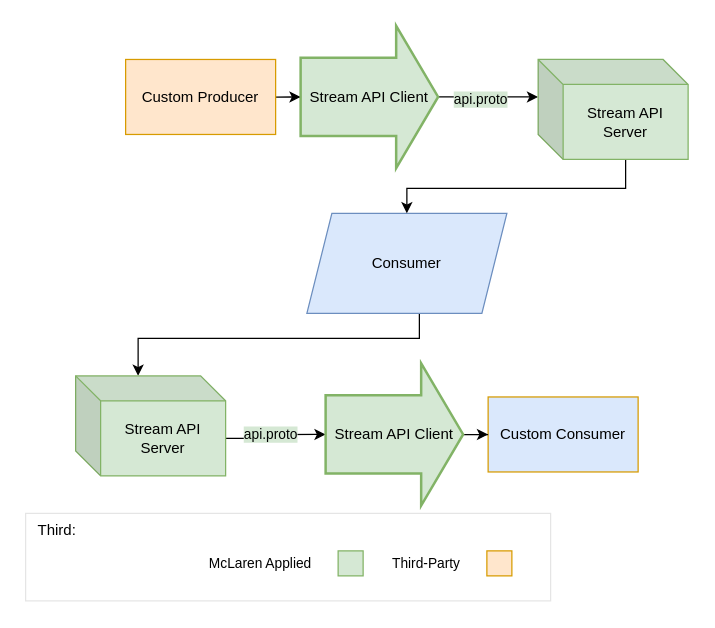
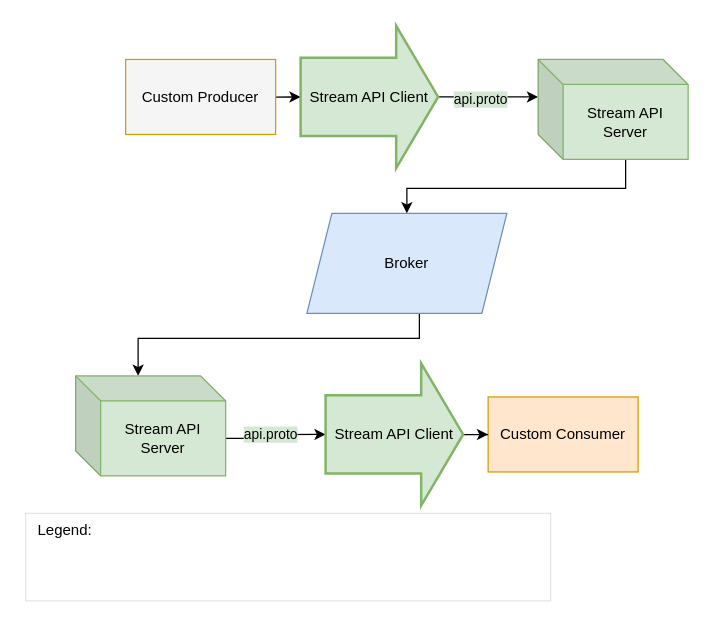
node "Custom Producer": fillcolor #ffe6cc -> #f5f5f5
node "Consumer": label "Consumer" -> "Broker"
node "Custom Consumer": fillcolor #dae8fc -> #ffe6cc
node "Third:": label "Third:" -> "Legend:"
node "McLaren Applied": removed
node "Third-Party": removed
